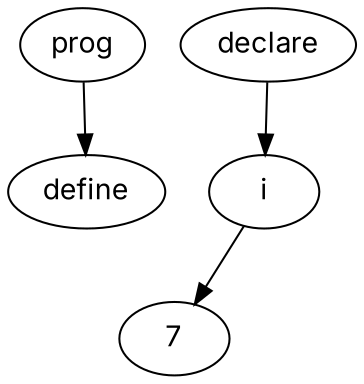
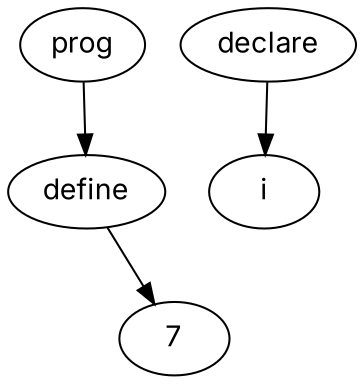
edge "i" -> "7": now "define" -> "7"
